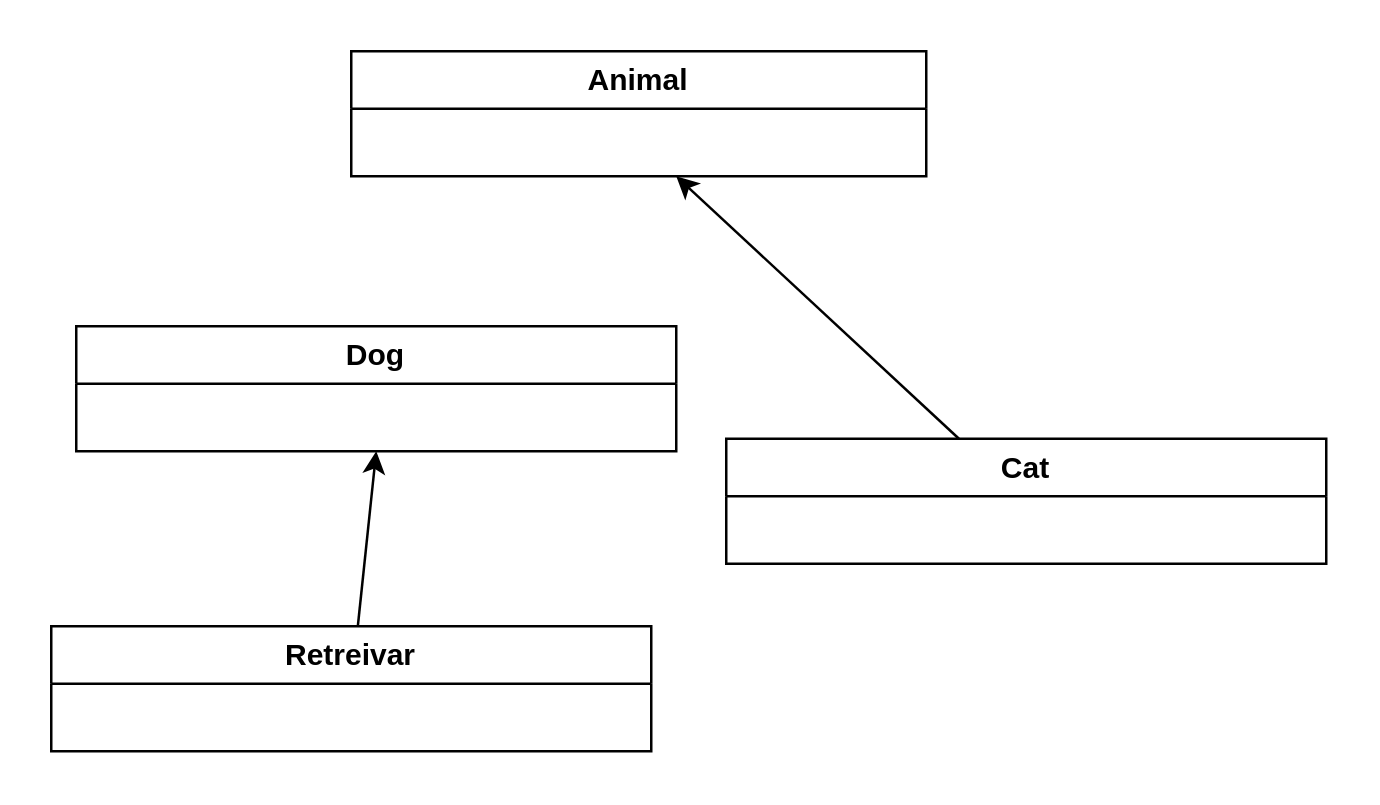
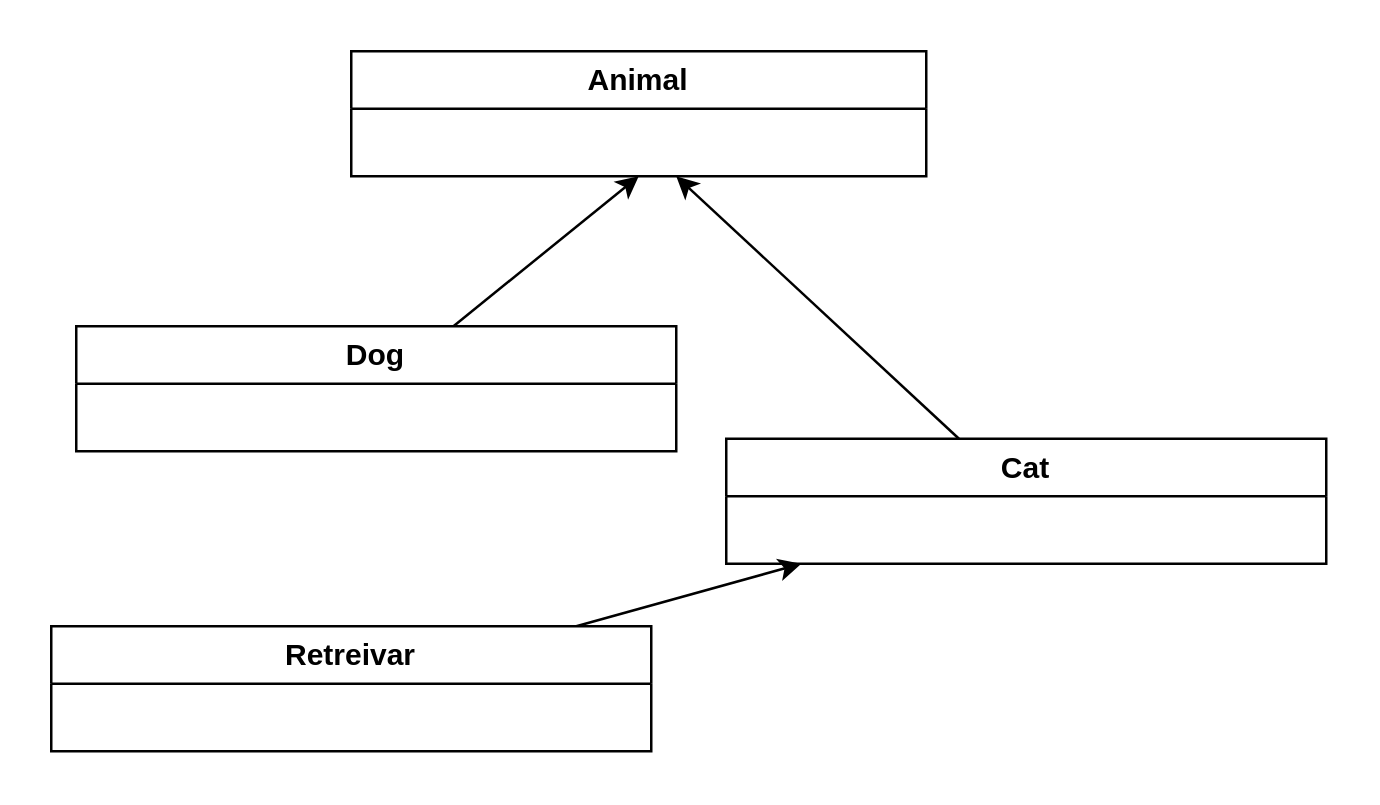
edge "Dog" -> "Animal": added
edge "Retreivar" -> "Dog": now "Retreivar" -> "Cat"
